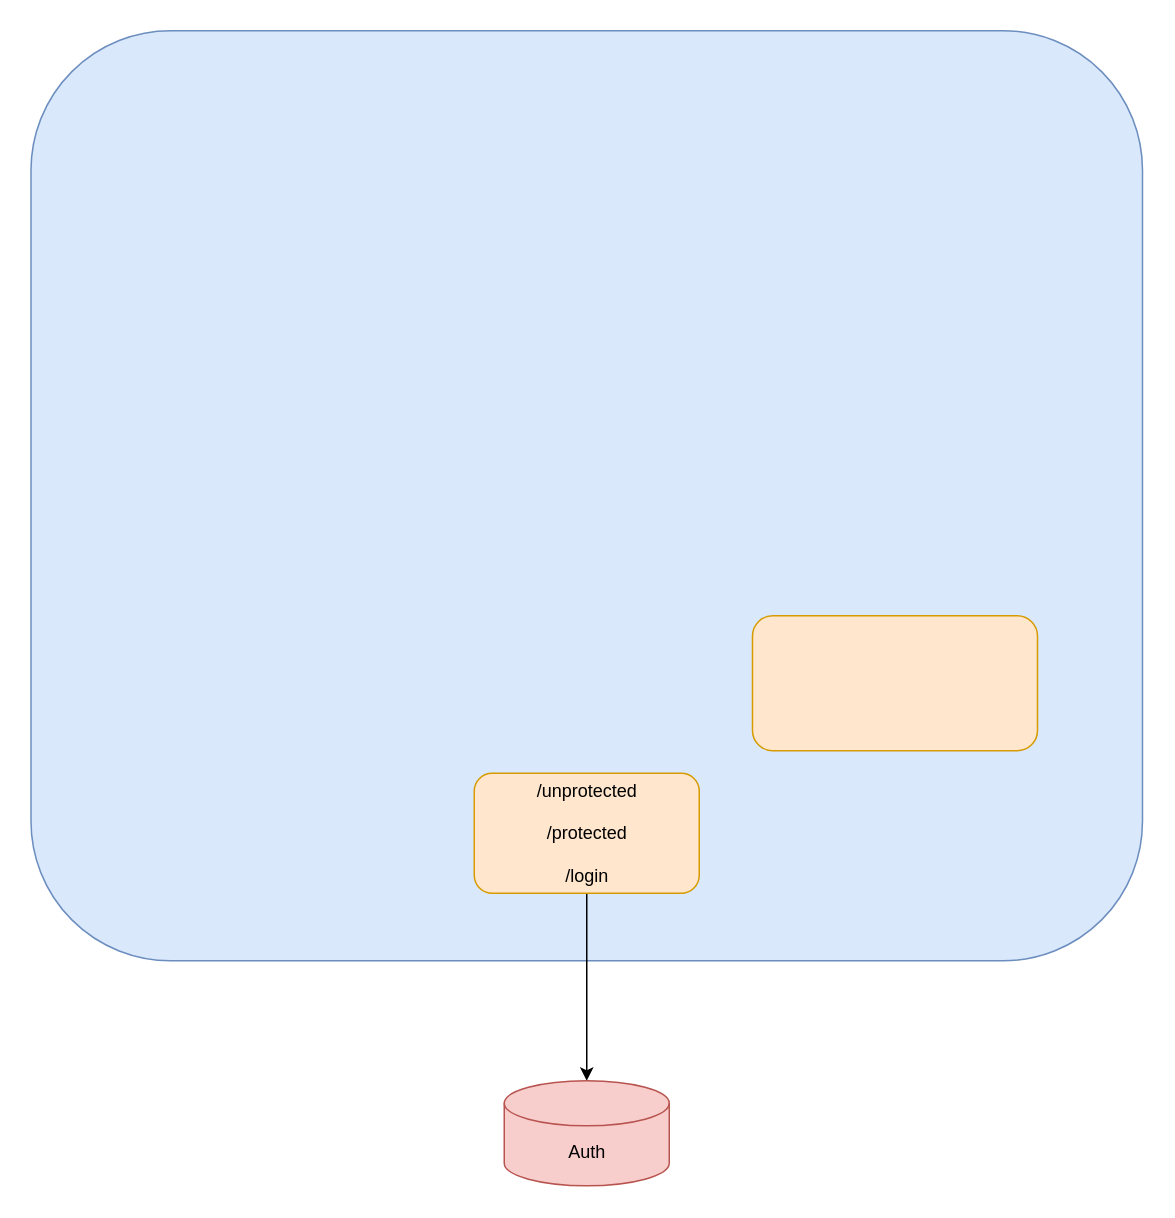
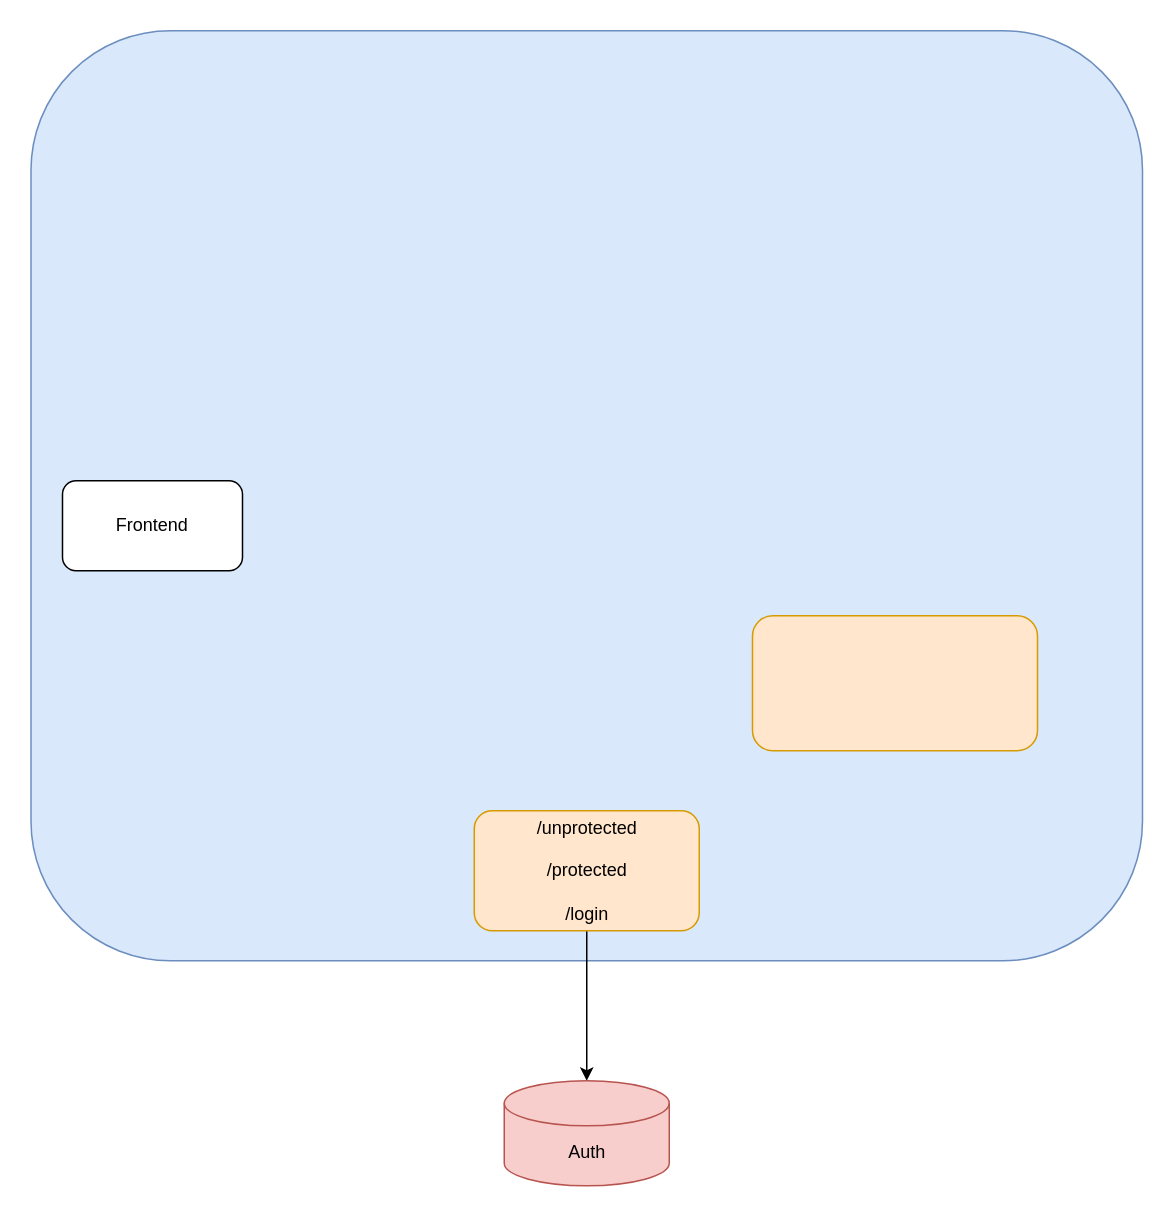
node "Frontend": added
node "/unprotected /protected /login": moved (587, 833) -> (587, 871)
